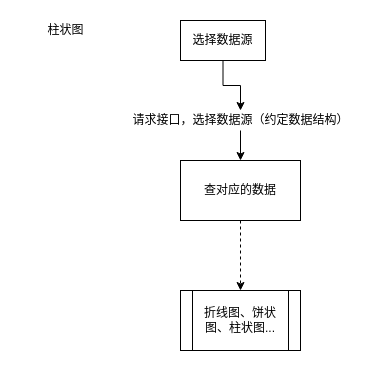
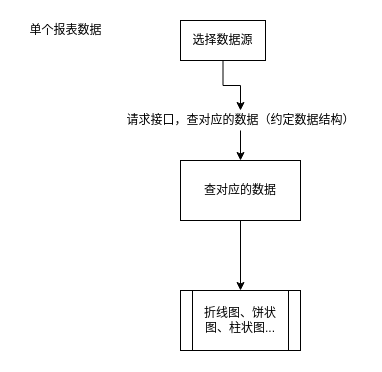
node "柱状图": label "柱状图" -> "单个报表数据"
node "请求接口，选择数据源（约定数据结构）": label "请求接口，选择数据源（约定数据结构）" -> "请求接口，查对应的数据（约定数据结构）"
edge "查对应的数据" -> "折线图、饼状图、柱状图...": style dashed -> solid
